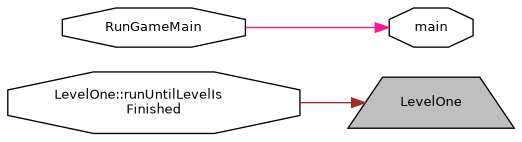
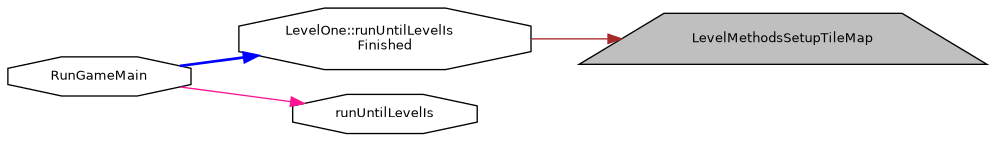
node "main": label "main" -> "runUntilLevelIs"
edge "RunGameMain" -> "LevelOne::runUntilLevelIs Finished": added
node "LevelOne": label "LevelOne" -> "LevelMethodsSetupTileMap"
